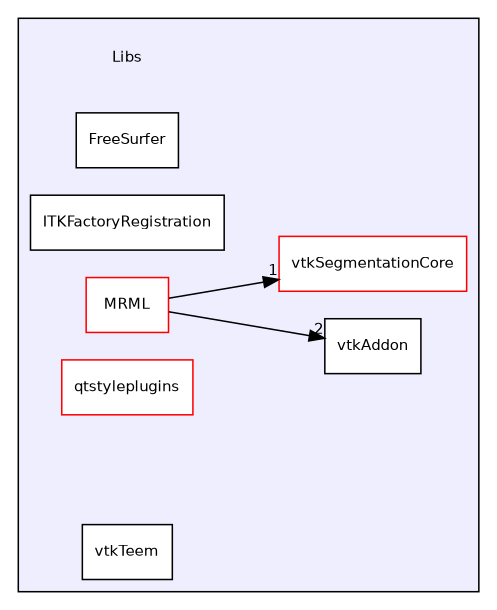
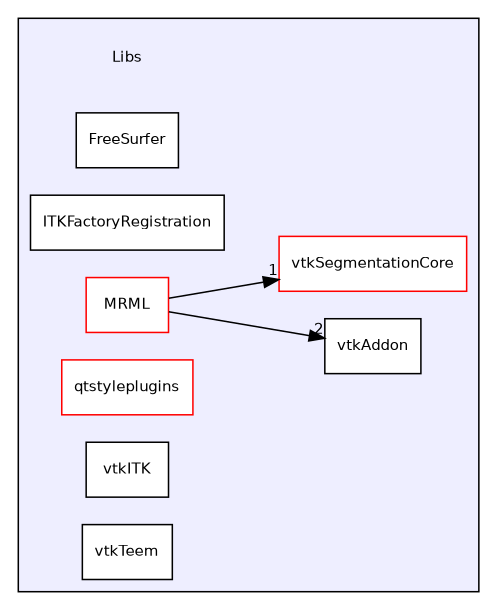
node "vtkITK": added
